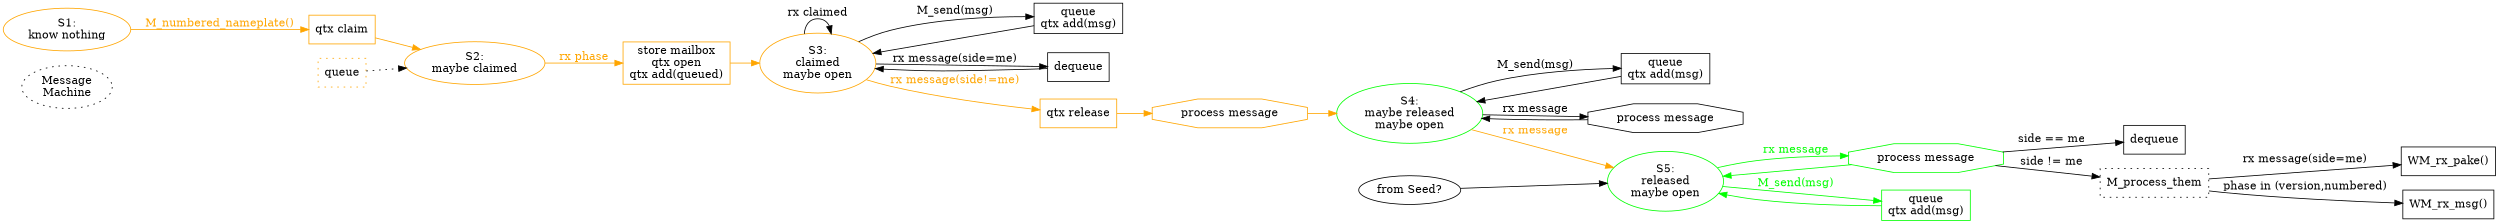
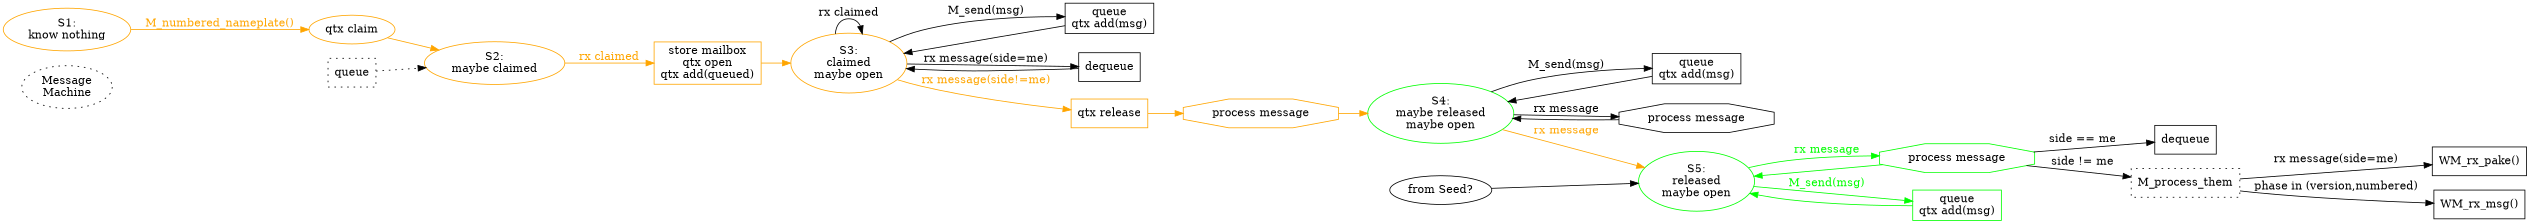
node "qtx claim": shape box -> ellipse
edge "S2: maybe claimed" -> "store mailbox qtx open qtx add(queued)": label "rx phase" -> "rx claimed"
node "queue": color orange -> black
